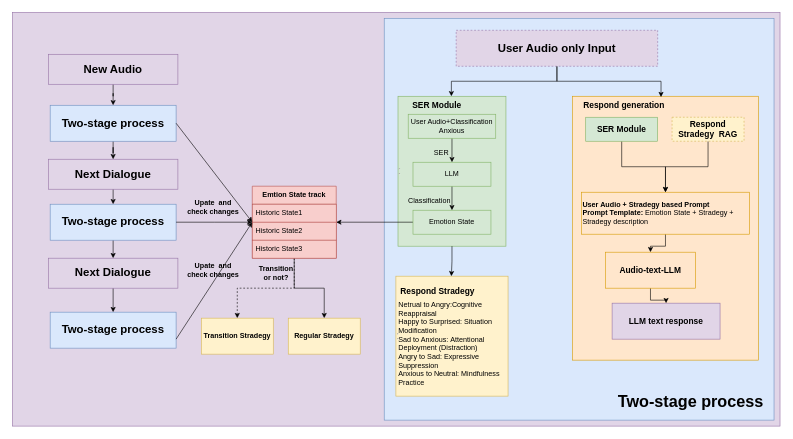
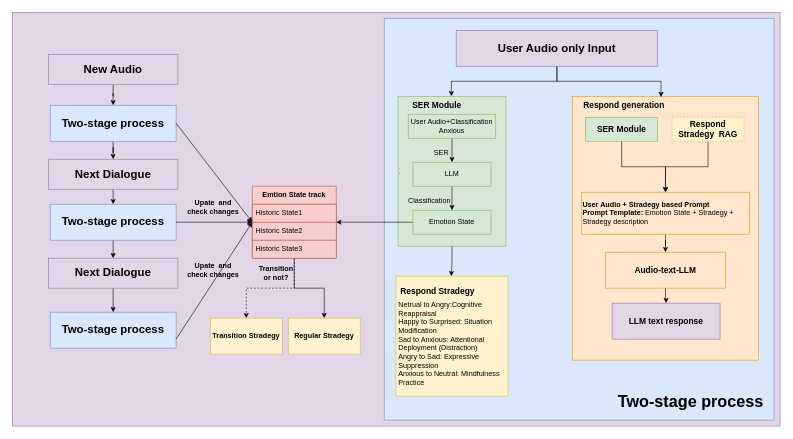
node "User Audio only Input": style dashed -> solid
node "Audio-text-LLM": size 90x36 -> 120x36
node "Transition Stradegy": moved (237, 336) -> (246, 336)
